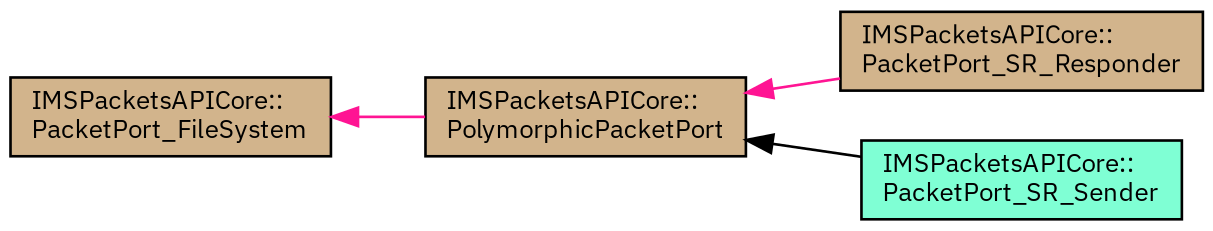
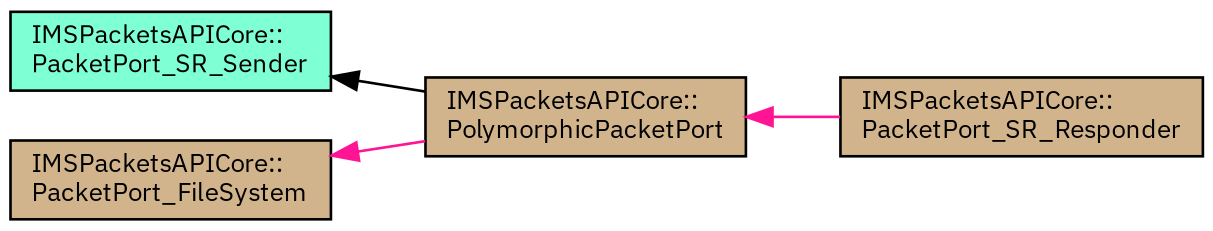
edge "IMSPacketsAPICore:: PacketPort_SR_Sender" -> "IMSPacketsAPICore:: PolymorphicPacketPort": reversed
